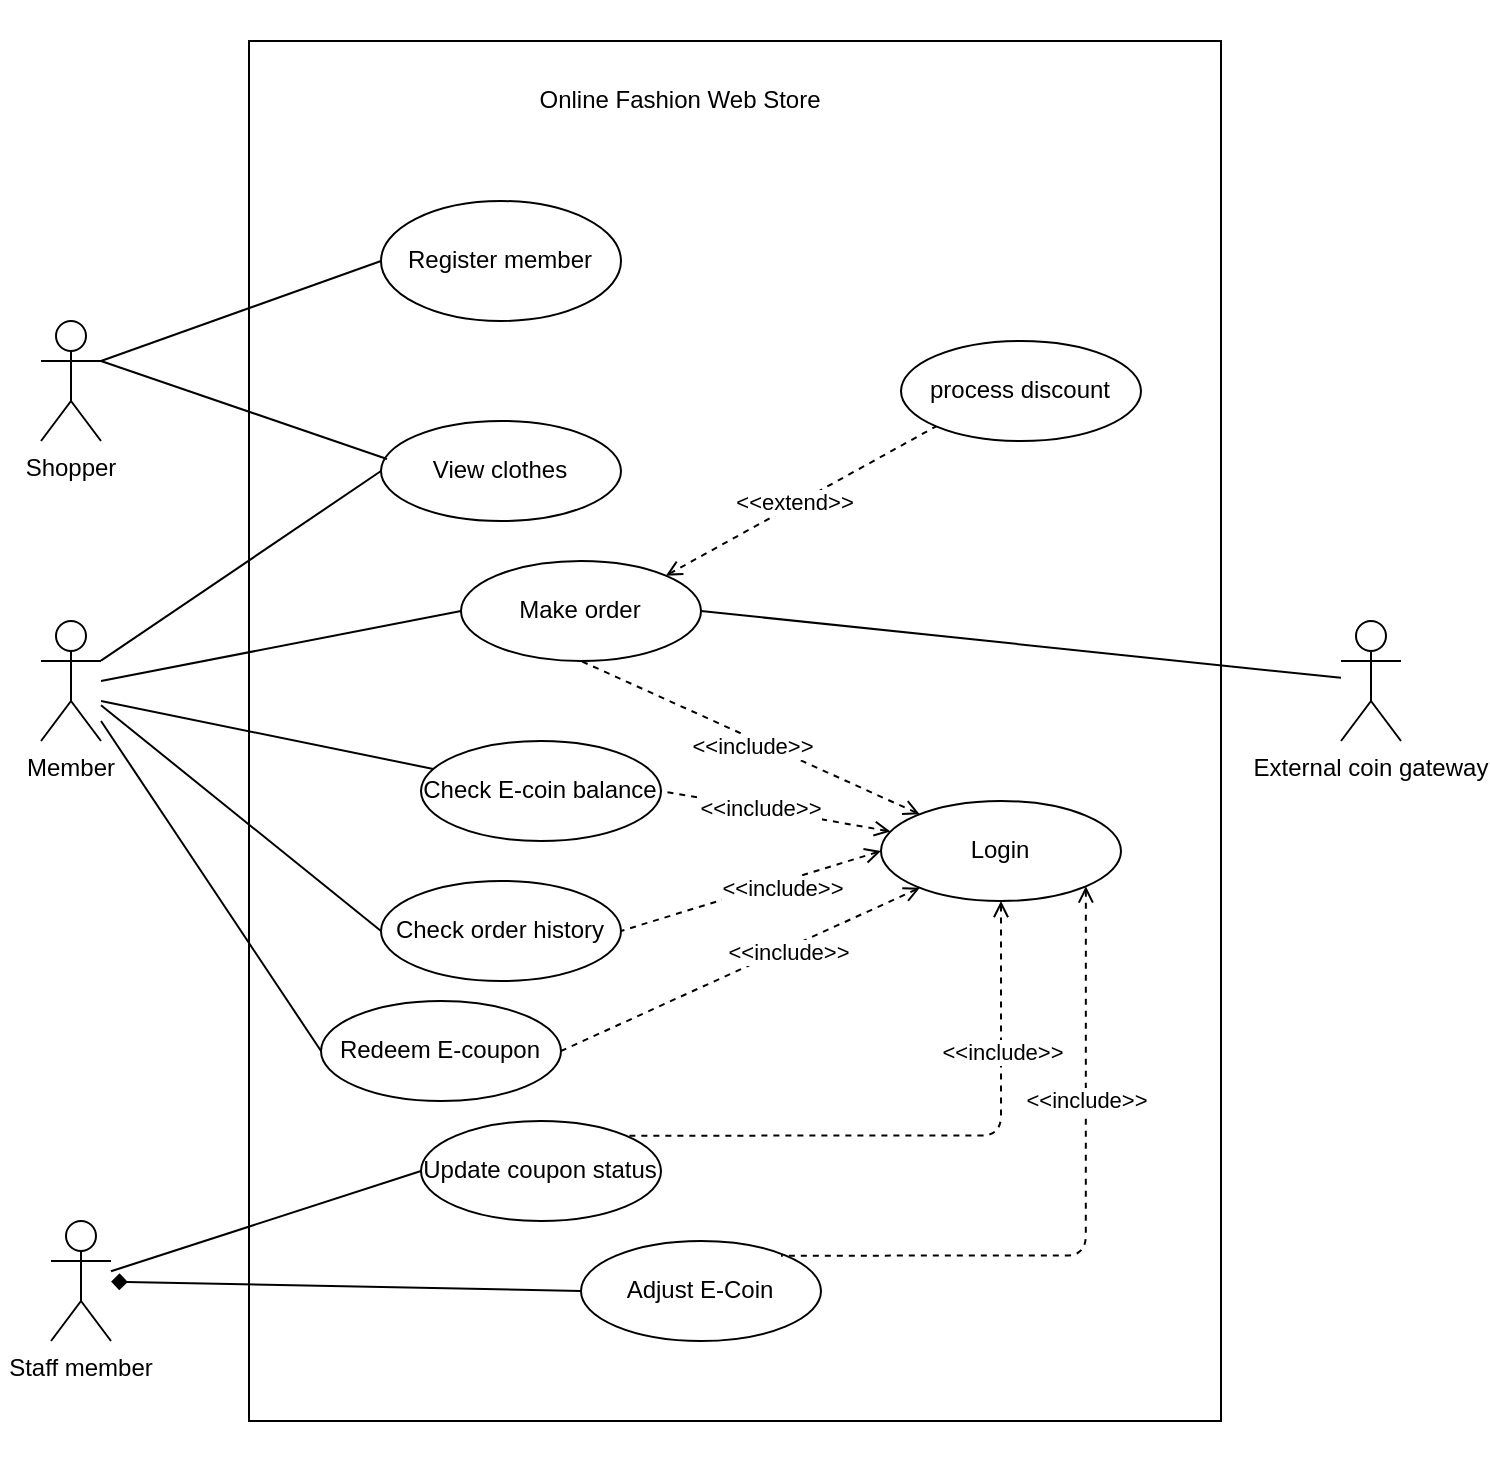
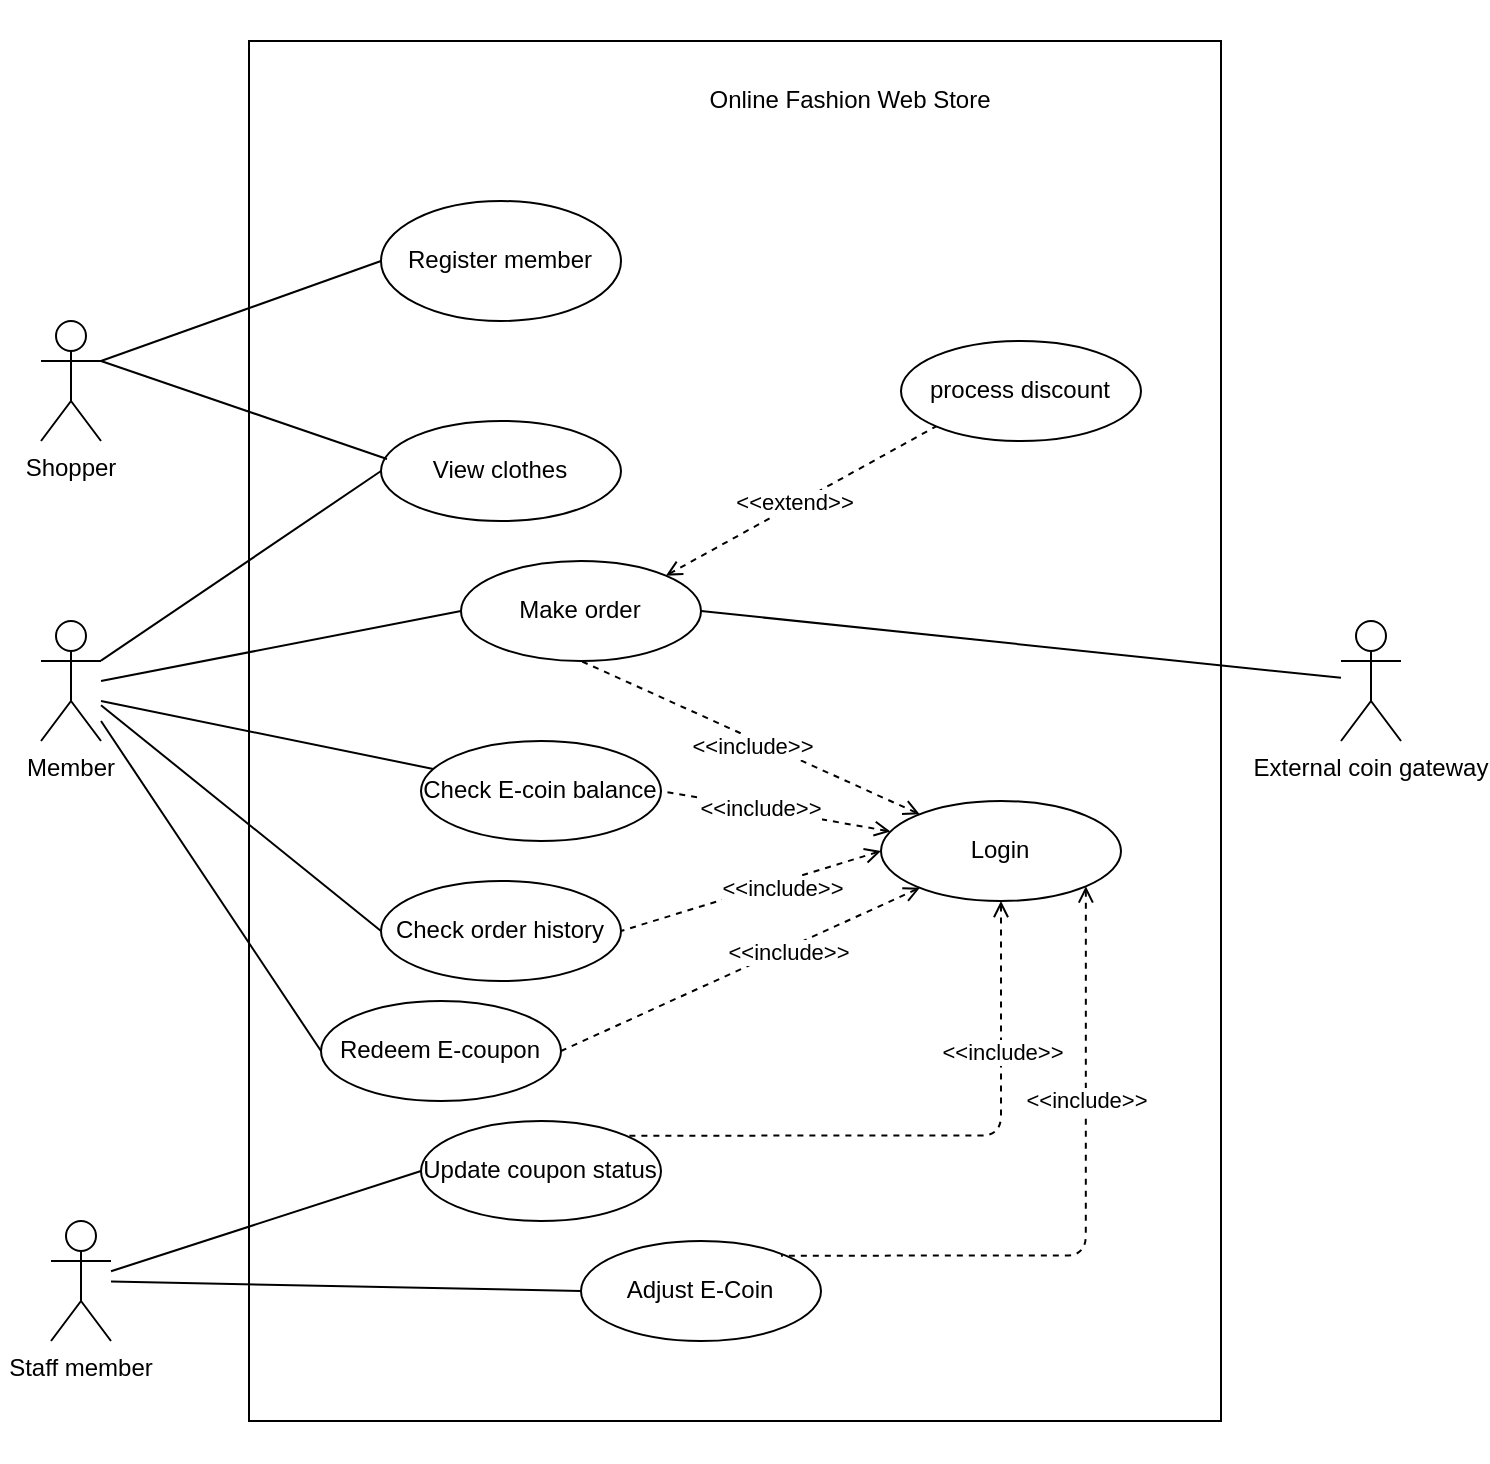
node "Online Fashion Web Store": moved (681, 101) -> (851, 101)
edge "Adjust E-Coin" -> "Staff member": arrowhead diamond -> none
